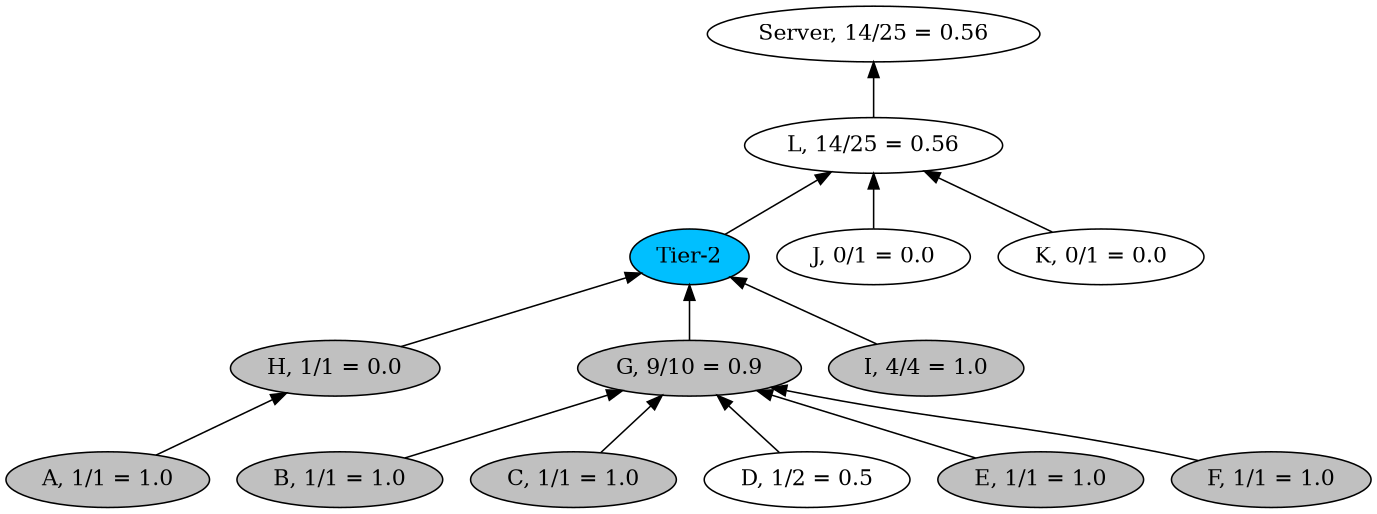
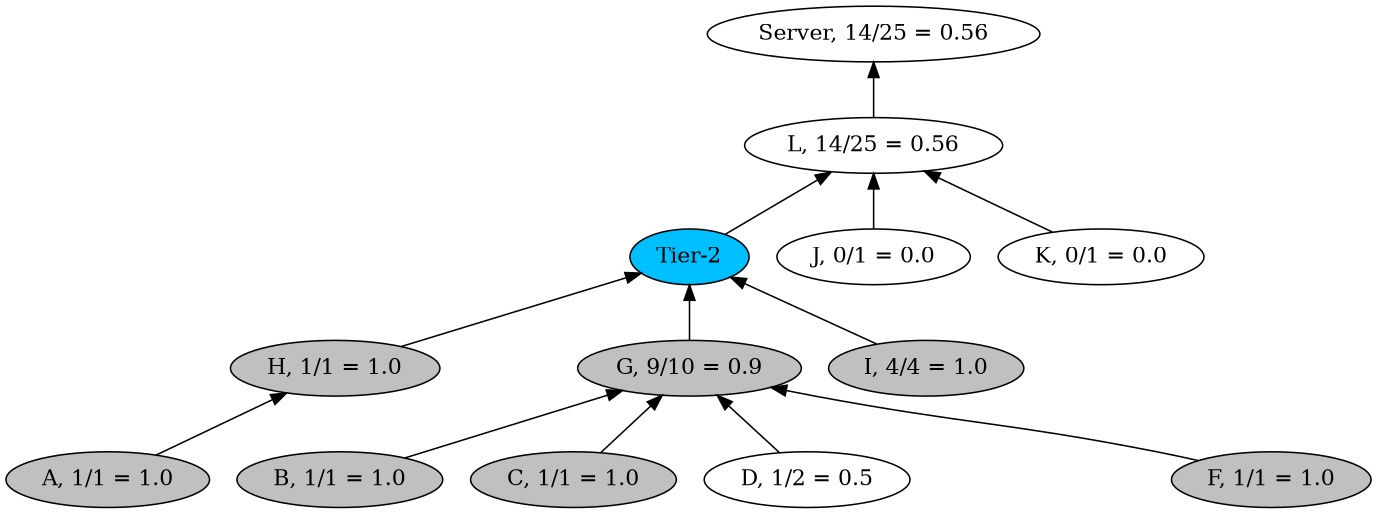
node "H, 1/1 = 0.0": label "H, 1/1 = 0.0" -> "H, 1/1 = 1.0"
node "E, 1/1 = 1.0": removed
